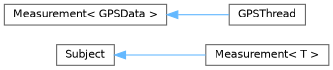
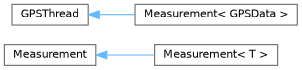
edge "GPSThread" -> "Measurement< GPSData >": reversed
node "Subject": label "Subject" -> "Measurement"
